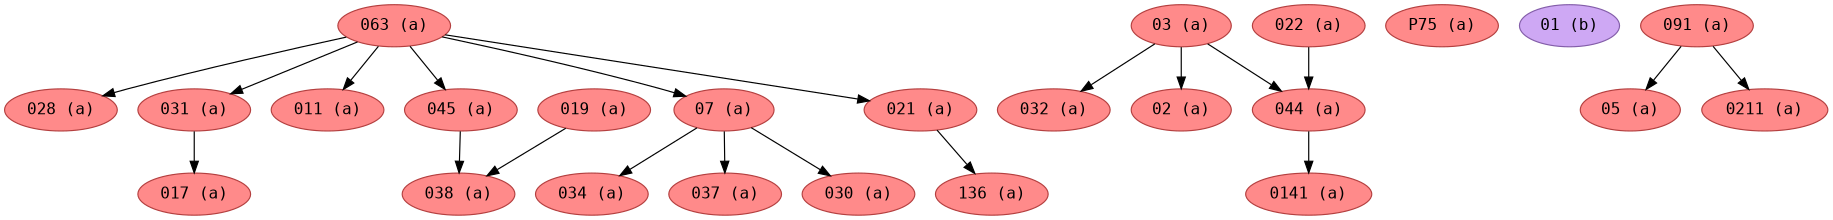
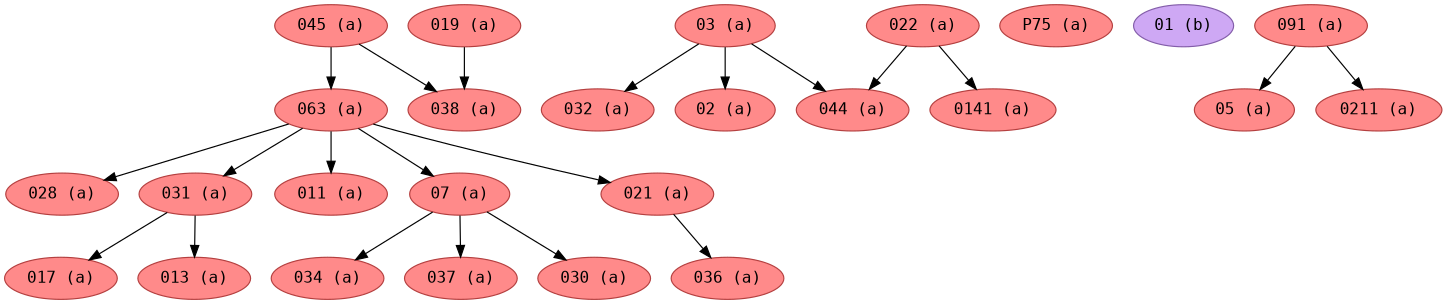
edge "063 (a)" -> "045 (a)": reversed
edge "044 (a)" -> "0141 (a)": now "022 (a)" -> "0141 (a)"
node "136 (a)": label "136 (a)" -> "036 (a)"
node "013 (a)": added
